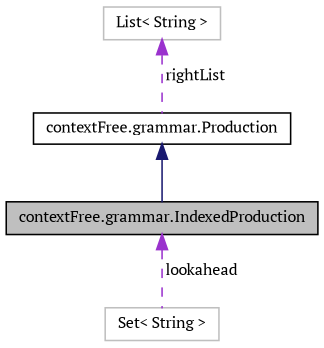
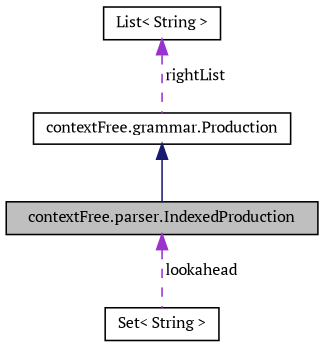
node "List< String >": color grey75 -> black
node "contextFree.grammar.IndexedProduction": label "contextFree.grammar.IndexedProduction" -> "contextFree.parser.IndexedProduction"
node "Set< String >": color grey75 -> black
